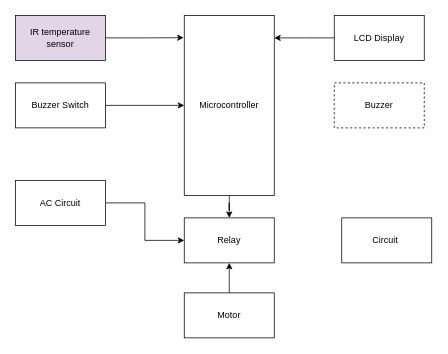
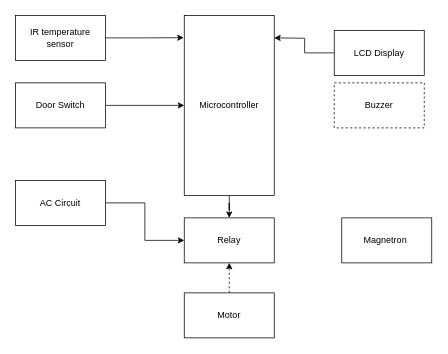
node "IR temperature sensor": fillcolor #e1d5e7 -> #ffffff
node "LCD Display": moved (379, 38) -> (379, 53)
node "Buzzer Switch": label "Buzzer Switch" -> "Door Switch"
node "Circuit": label "Circuit" -> "Magnetron"
edge "Motor" -> "Relay": style solid -> dashed
